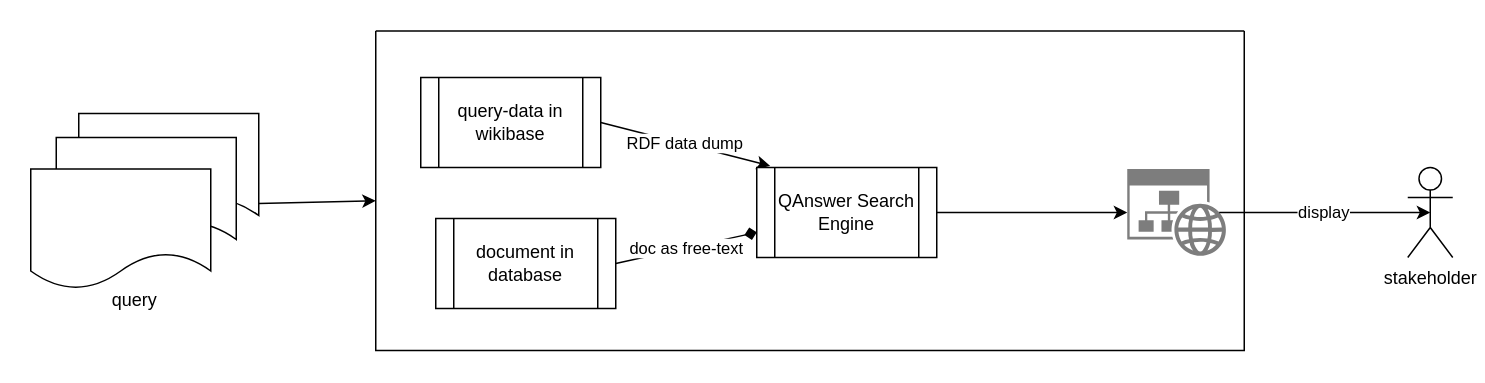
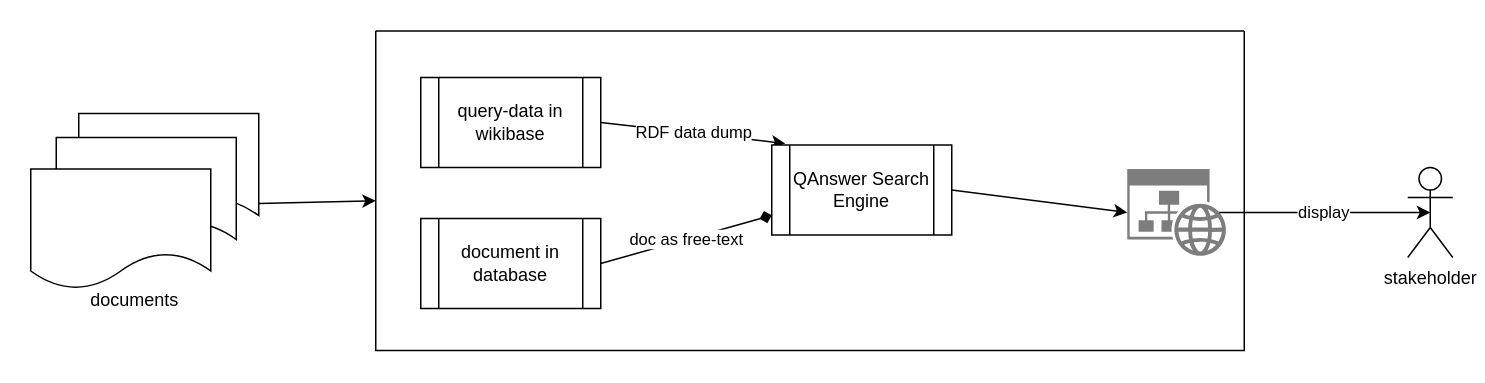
node "QAnswer Search Engine": moved (847, 212) -> (862, 190)
node "document in database": moved (526, 263) -> (511, 263)
node "query": label "query" -> "documents"
